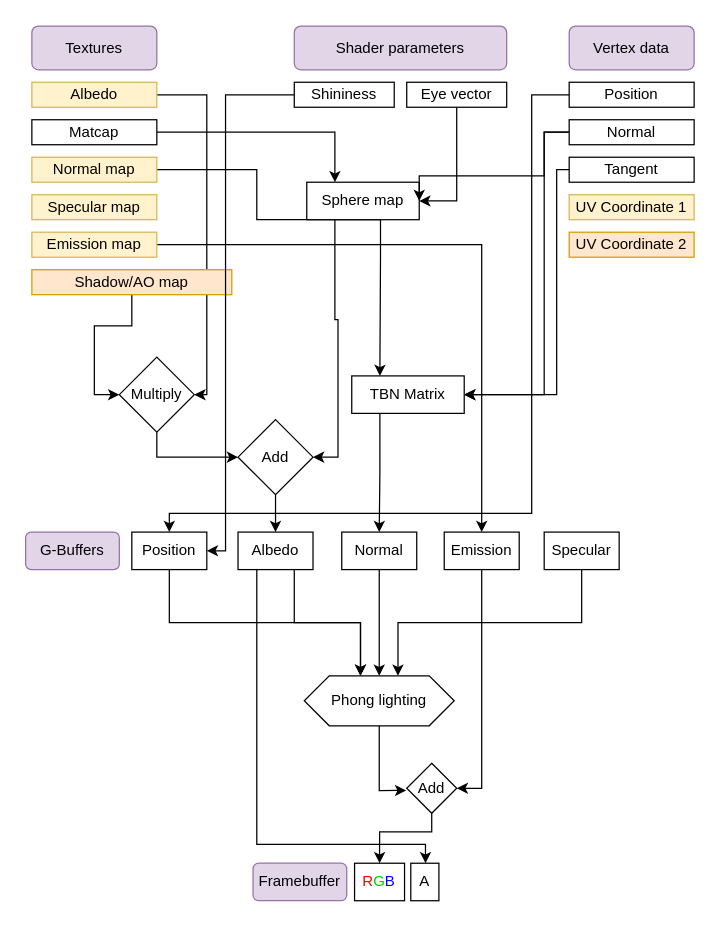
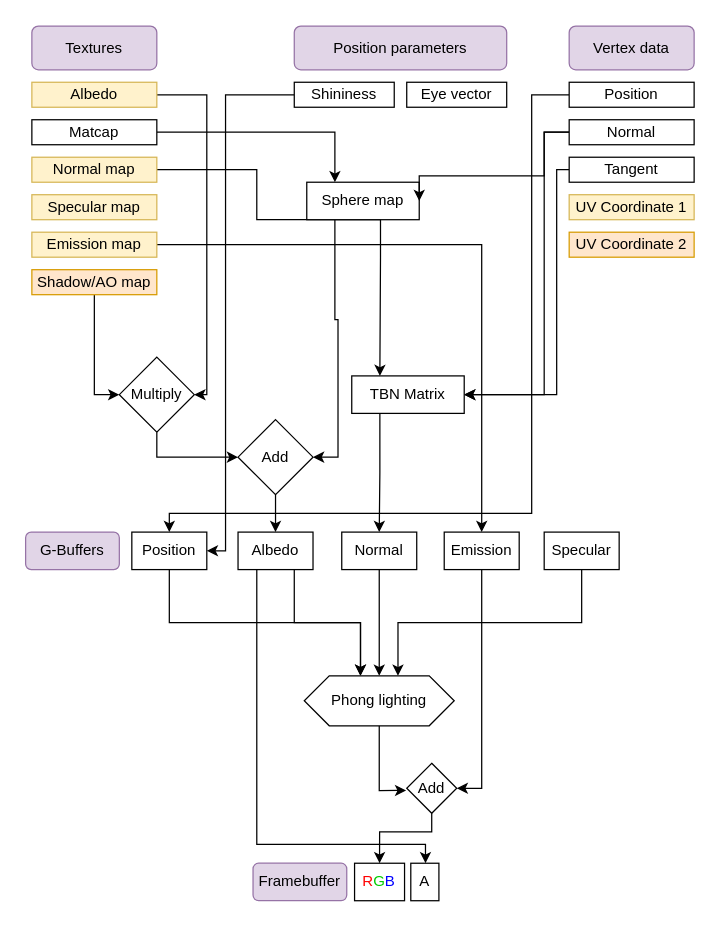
node "Shader parameters": label "Shader parameters" -> "Position parameters"
edge "Eye vector" -> "Sphere map": removed
node "Shadow/AO map": size 200x25 -> 125x25
